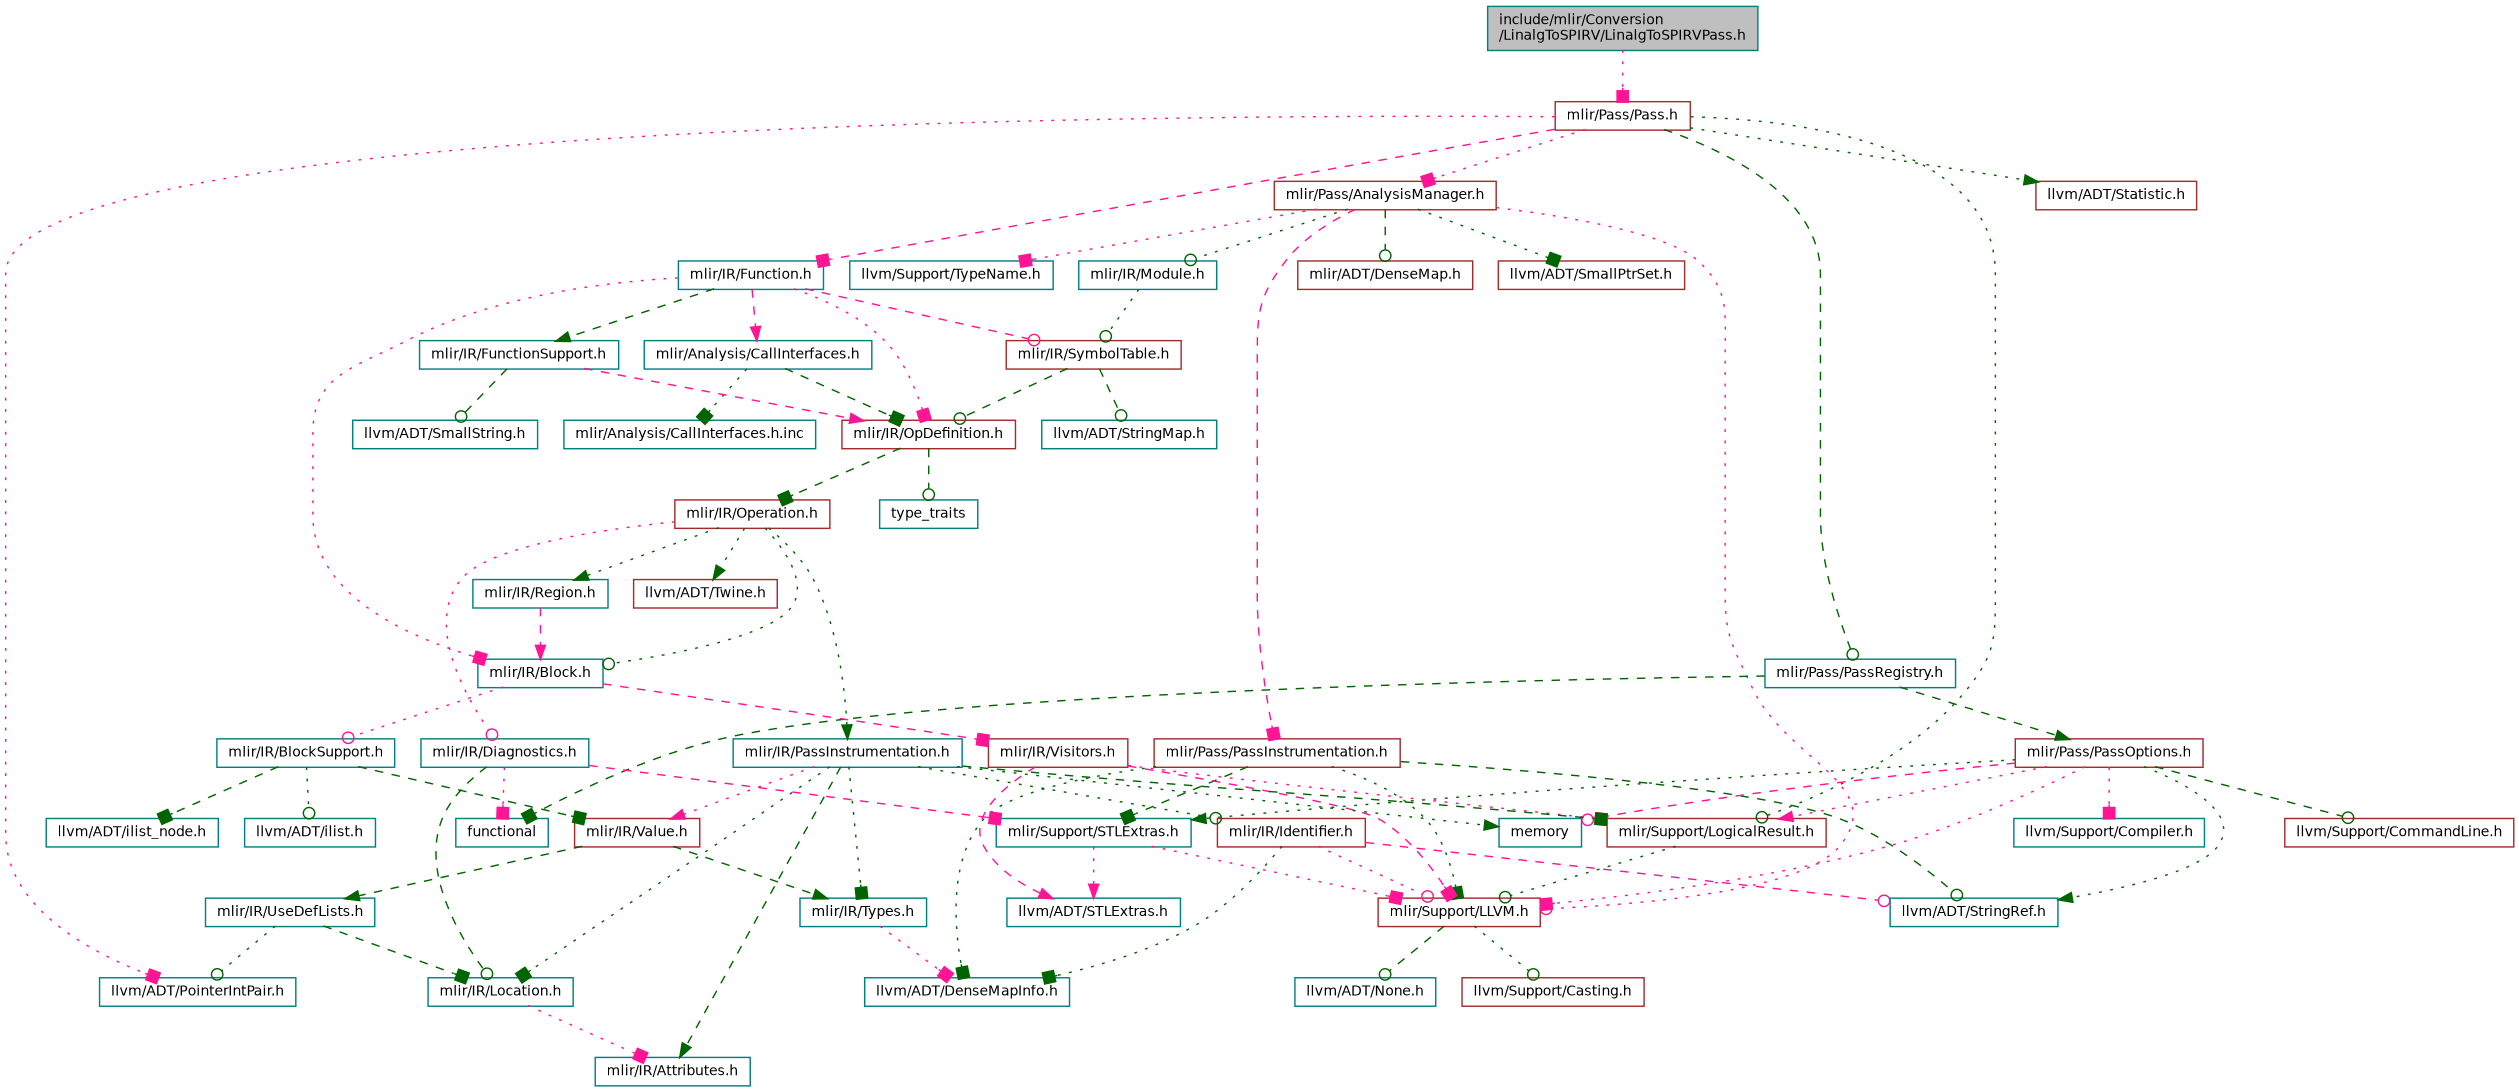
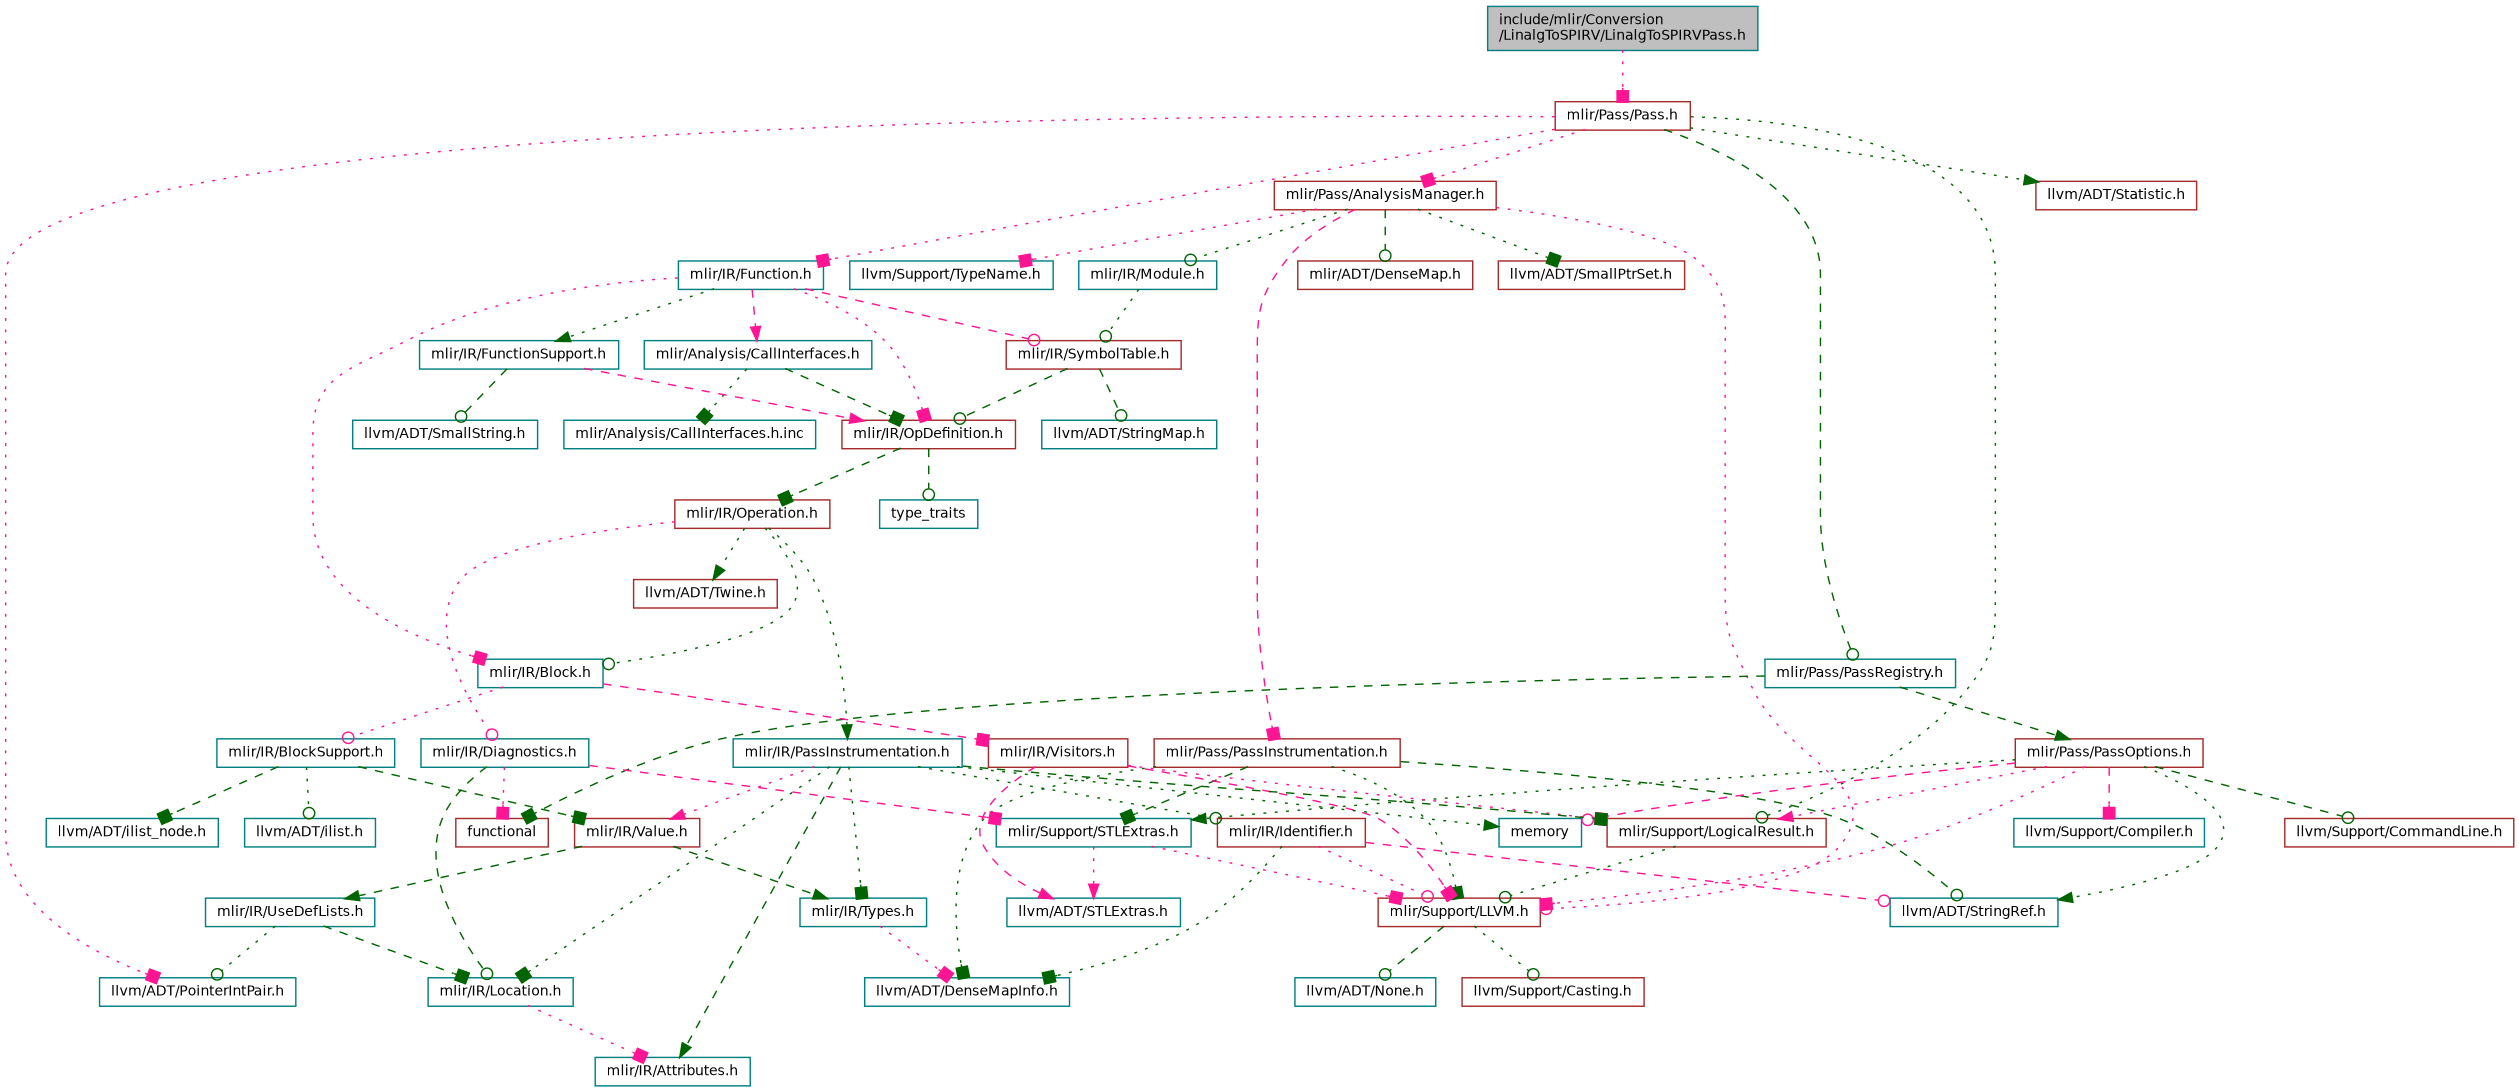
edge "mlir/Pass/Pass.h" -> "mlir/IR/Function.h": style dashed -> dotted
edge "mlir/IR/Function.h" -> "mlir/IR/FunctionSupport.h": style dashed -> dotted
node "mlir/IR/Region.h": removed
edge "mlir/Pass/PassOptions.h" -> "llvm/Support/Compiler.h": style dotted -> dashed
node "functional": color teal -> brown
